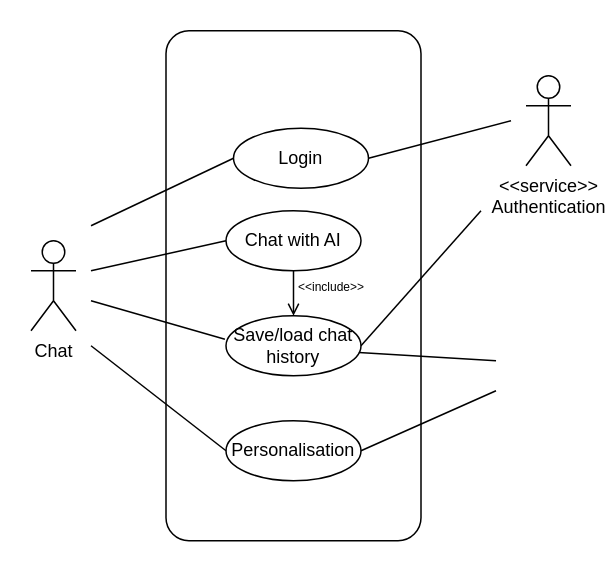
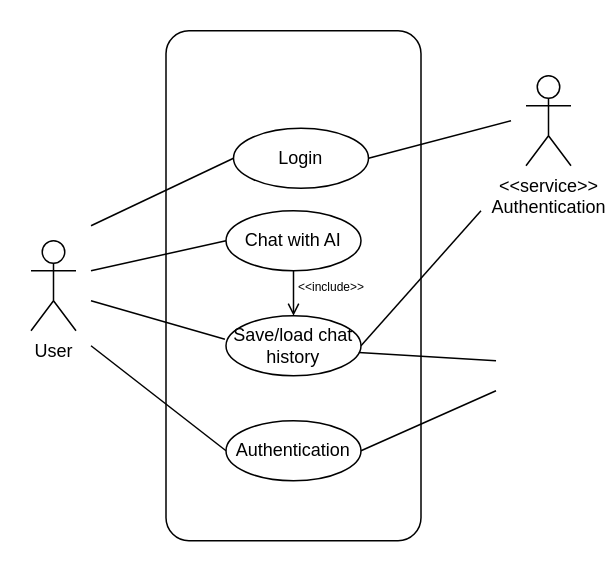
node "Chat": label "Chat" -> "User"
node "Personalisation": label "Personalisation" -> "Authentication"
